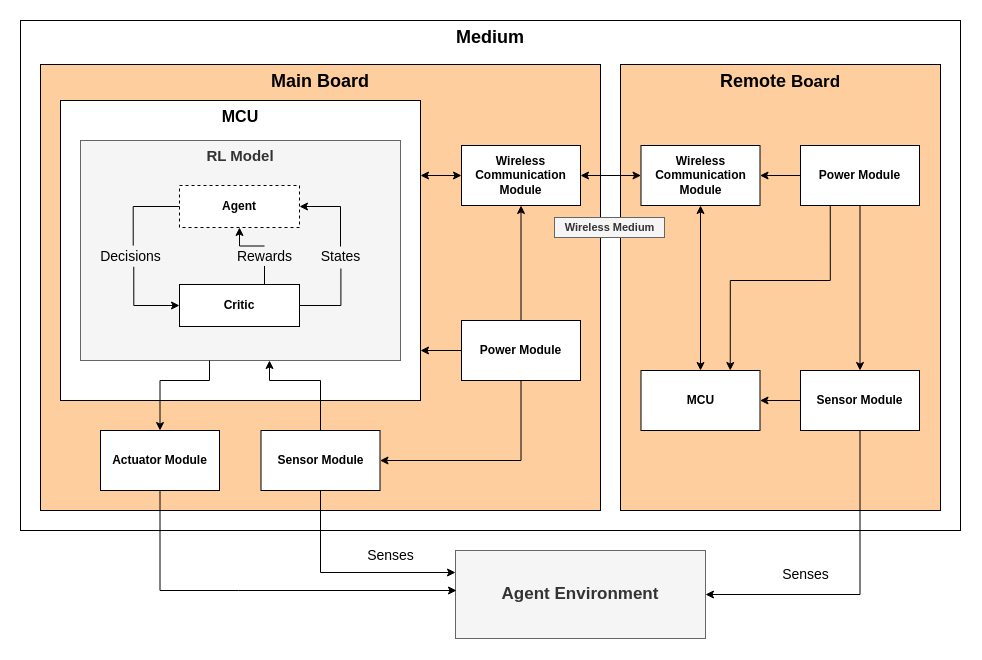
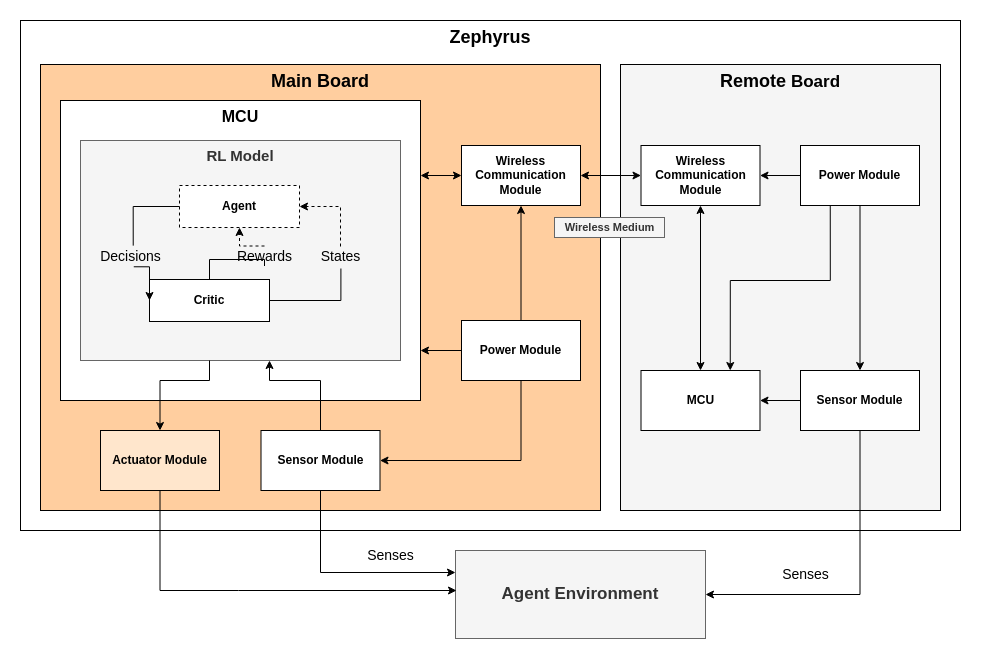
node "Medium": label "Medium" -> "Zephyrus"
edge "States" -> "Agent": style solid -> dashed
edge "Rewards" -> "Agent": style solid -> dashed
node "Remote Board": fillcolor #ffce9f -> #f5f5f5
node "Critic": moved (240, 306) -> (210, 301)
node "Actuator Module": fillcolor #ffffff -> #ffe6cc
